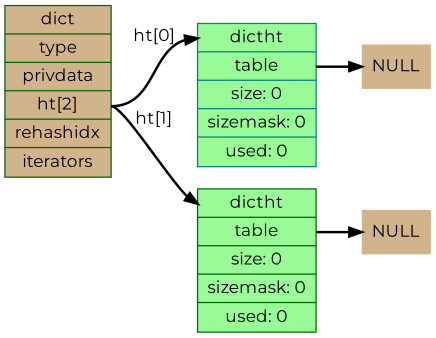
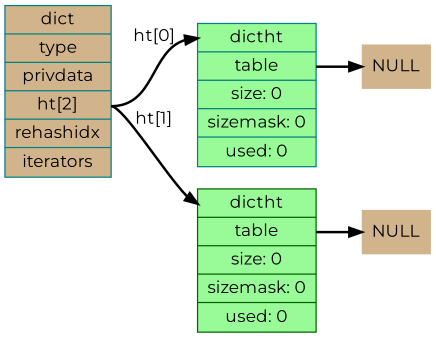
node "dict": color darkgreen -> teal
